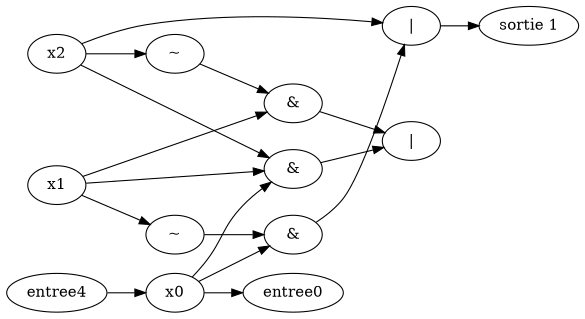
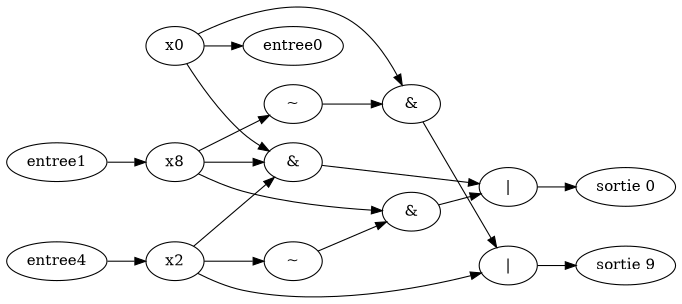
node "sortie 1": label "sortie 1" -> "sortie 9"
node "entree1": added
node "x1": label "x1" -> "x8"
node "sortie 0": added
edge "entree4" -> "x0": now "entree4" -> "x2"
